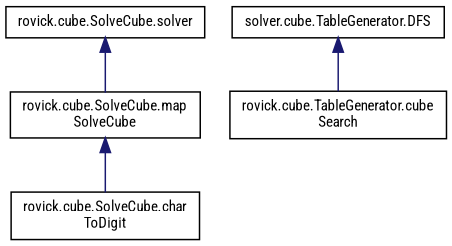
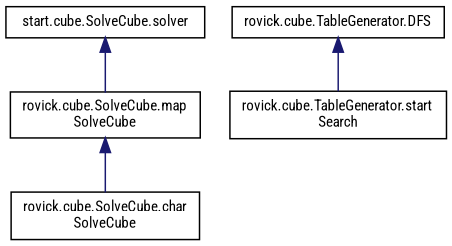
node "rovick.cube.SolveCube.solver": label "rovick.cube.SolveCube.solver" -> "start.cube.SolveCube.solver"
node "solver.cube.TableGenerator.DFS": label "solver.cube.TableGenerator.DFS" -> "rovick.cube.TableGenerator.DFS"
node "rovick.cube.TableGenerator.cube Search": label "rovick.cube.TableGenerator.cube Search" -> "rovick.cube.TableGenerator.start Search"
node "rovick.cube.SolveCube.char ToDigit": label "rovick.cube.SolveCube.char ToDigit" -> "rovick.cube.SolveCube.char SolveCube"
